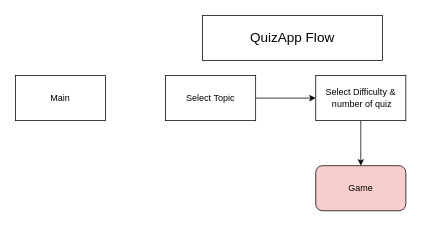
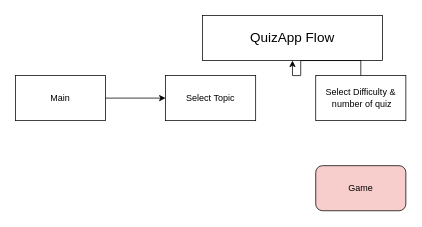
edge "Main" -> "Select Topic": added
edge "Select Topic" -> "Select Difficulty & number of quiz": removed
edge "Select Difficulty & number of quiz" -> "Game": now "Select Difficulty & number of quiz" -> "QuizApp Flow"
